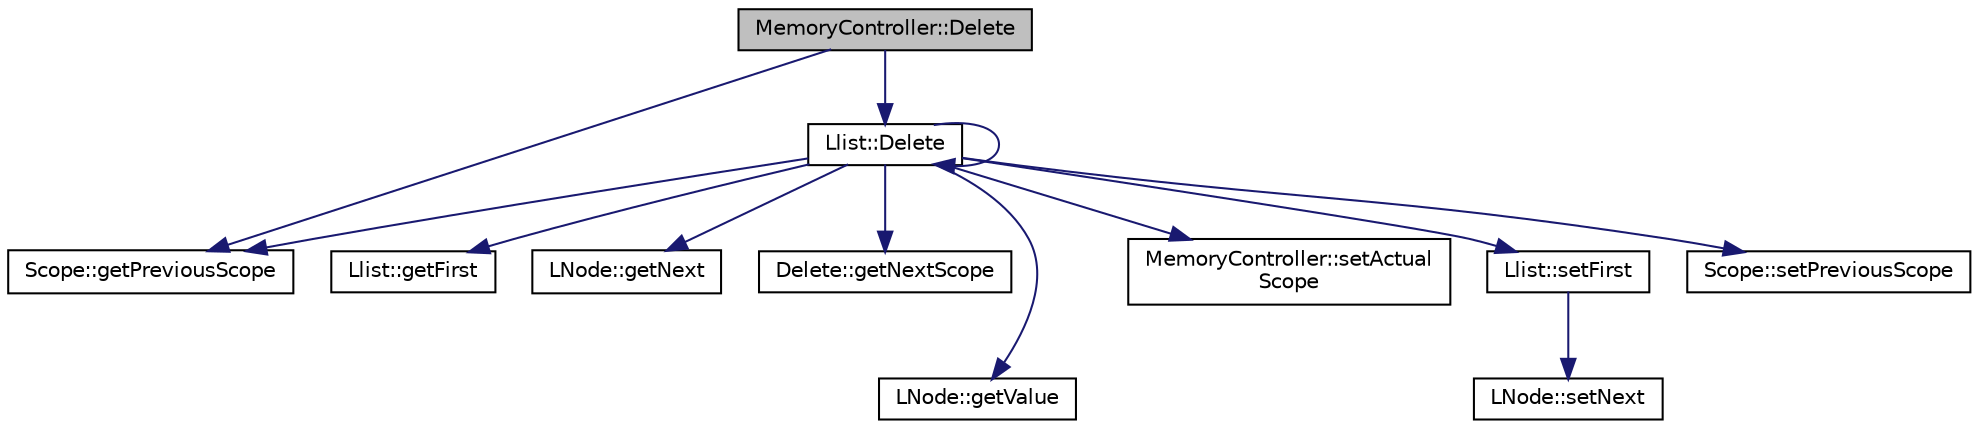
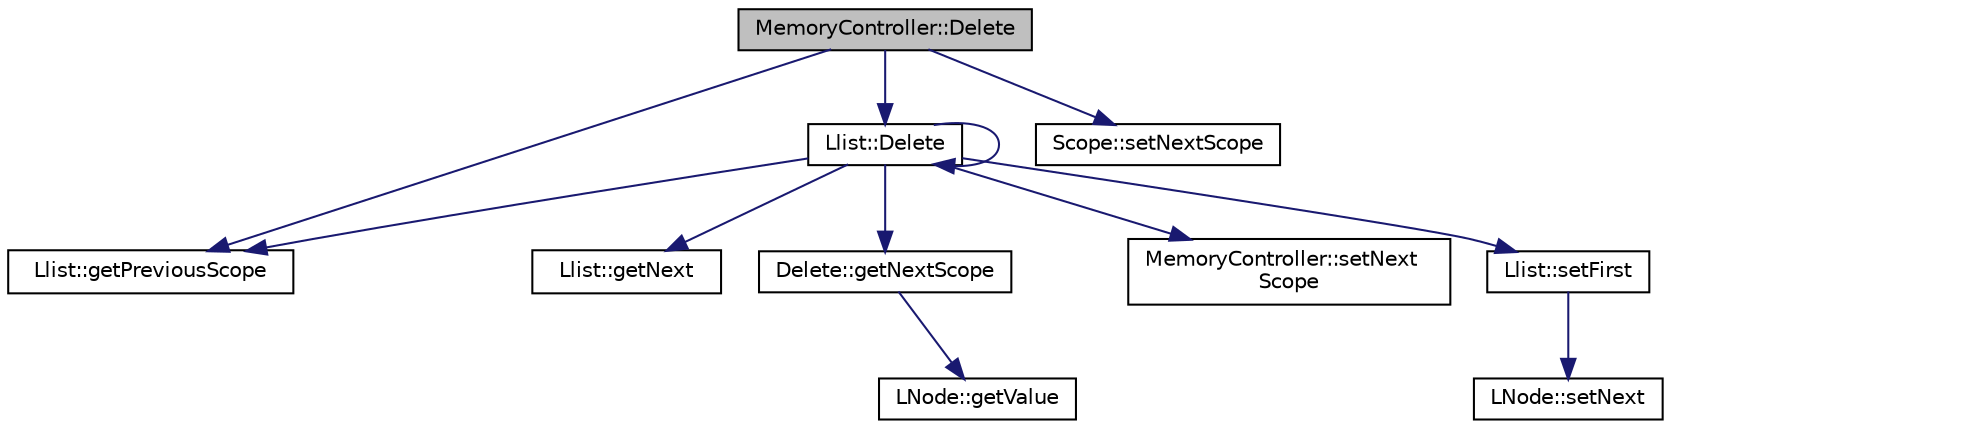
node "Scope::setNextScope": added
edge "Llist::Delete" -> "LNode::getValue": now "Delete::getNextScope" -> "LNode::getValue"
node "Scope::getPreviousScope": label "Scope::getPreviousScope" -> "Llist::getPreviousScope"
node "Llist::getFirst": removed
node "LNode::getNext": label "LNode::getNext" -> "Llist::getNext"
node "MemoryController::setActual Scope": label "MemoryController::setActual Scope" -> "MemoryController::setNext Scope"
node "Scope::setPreviousScope": removed
